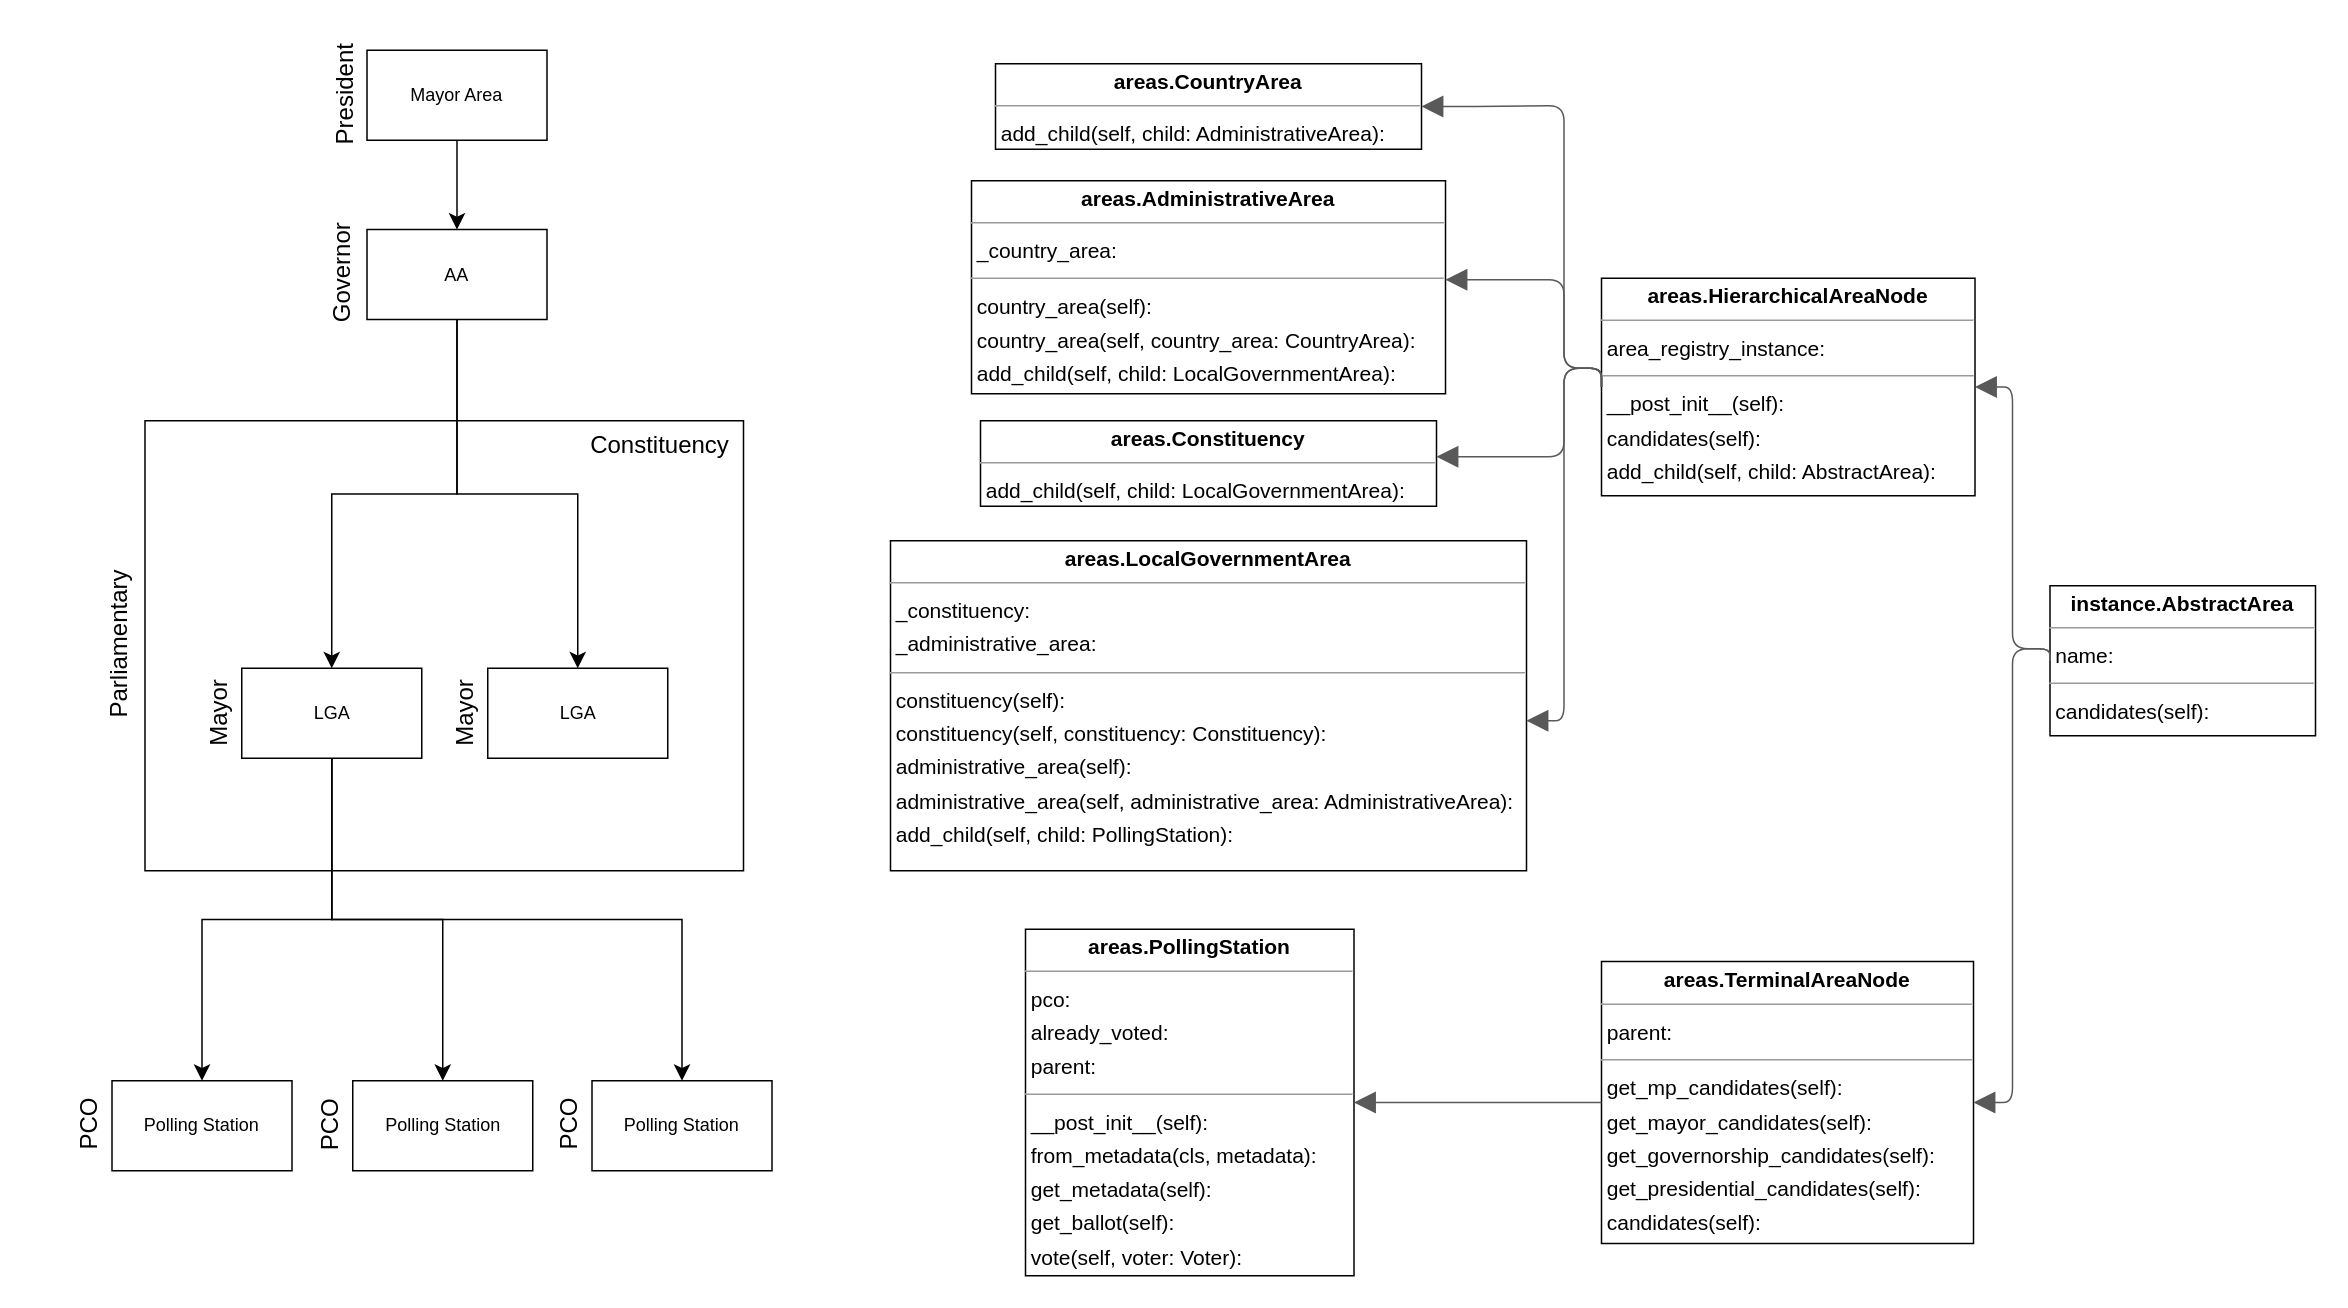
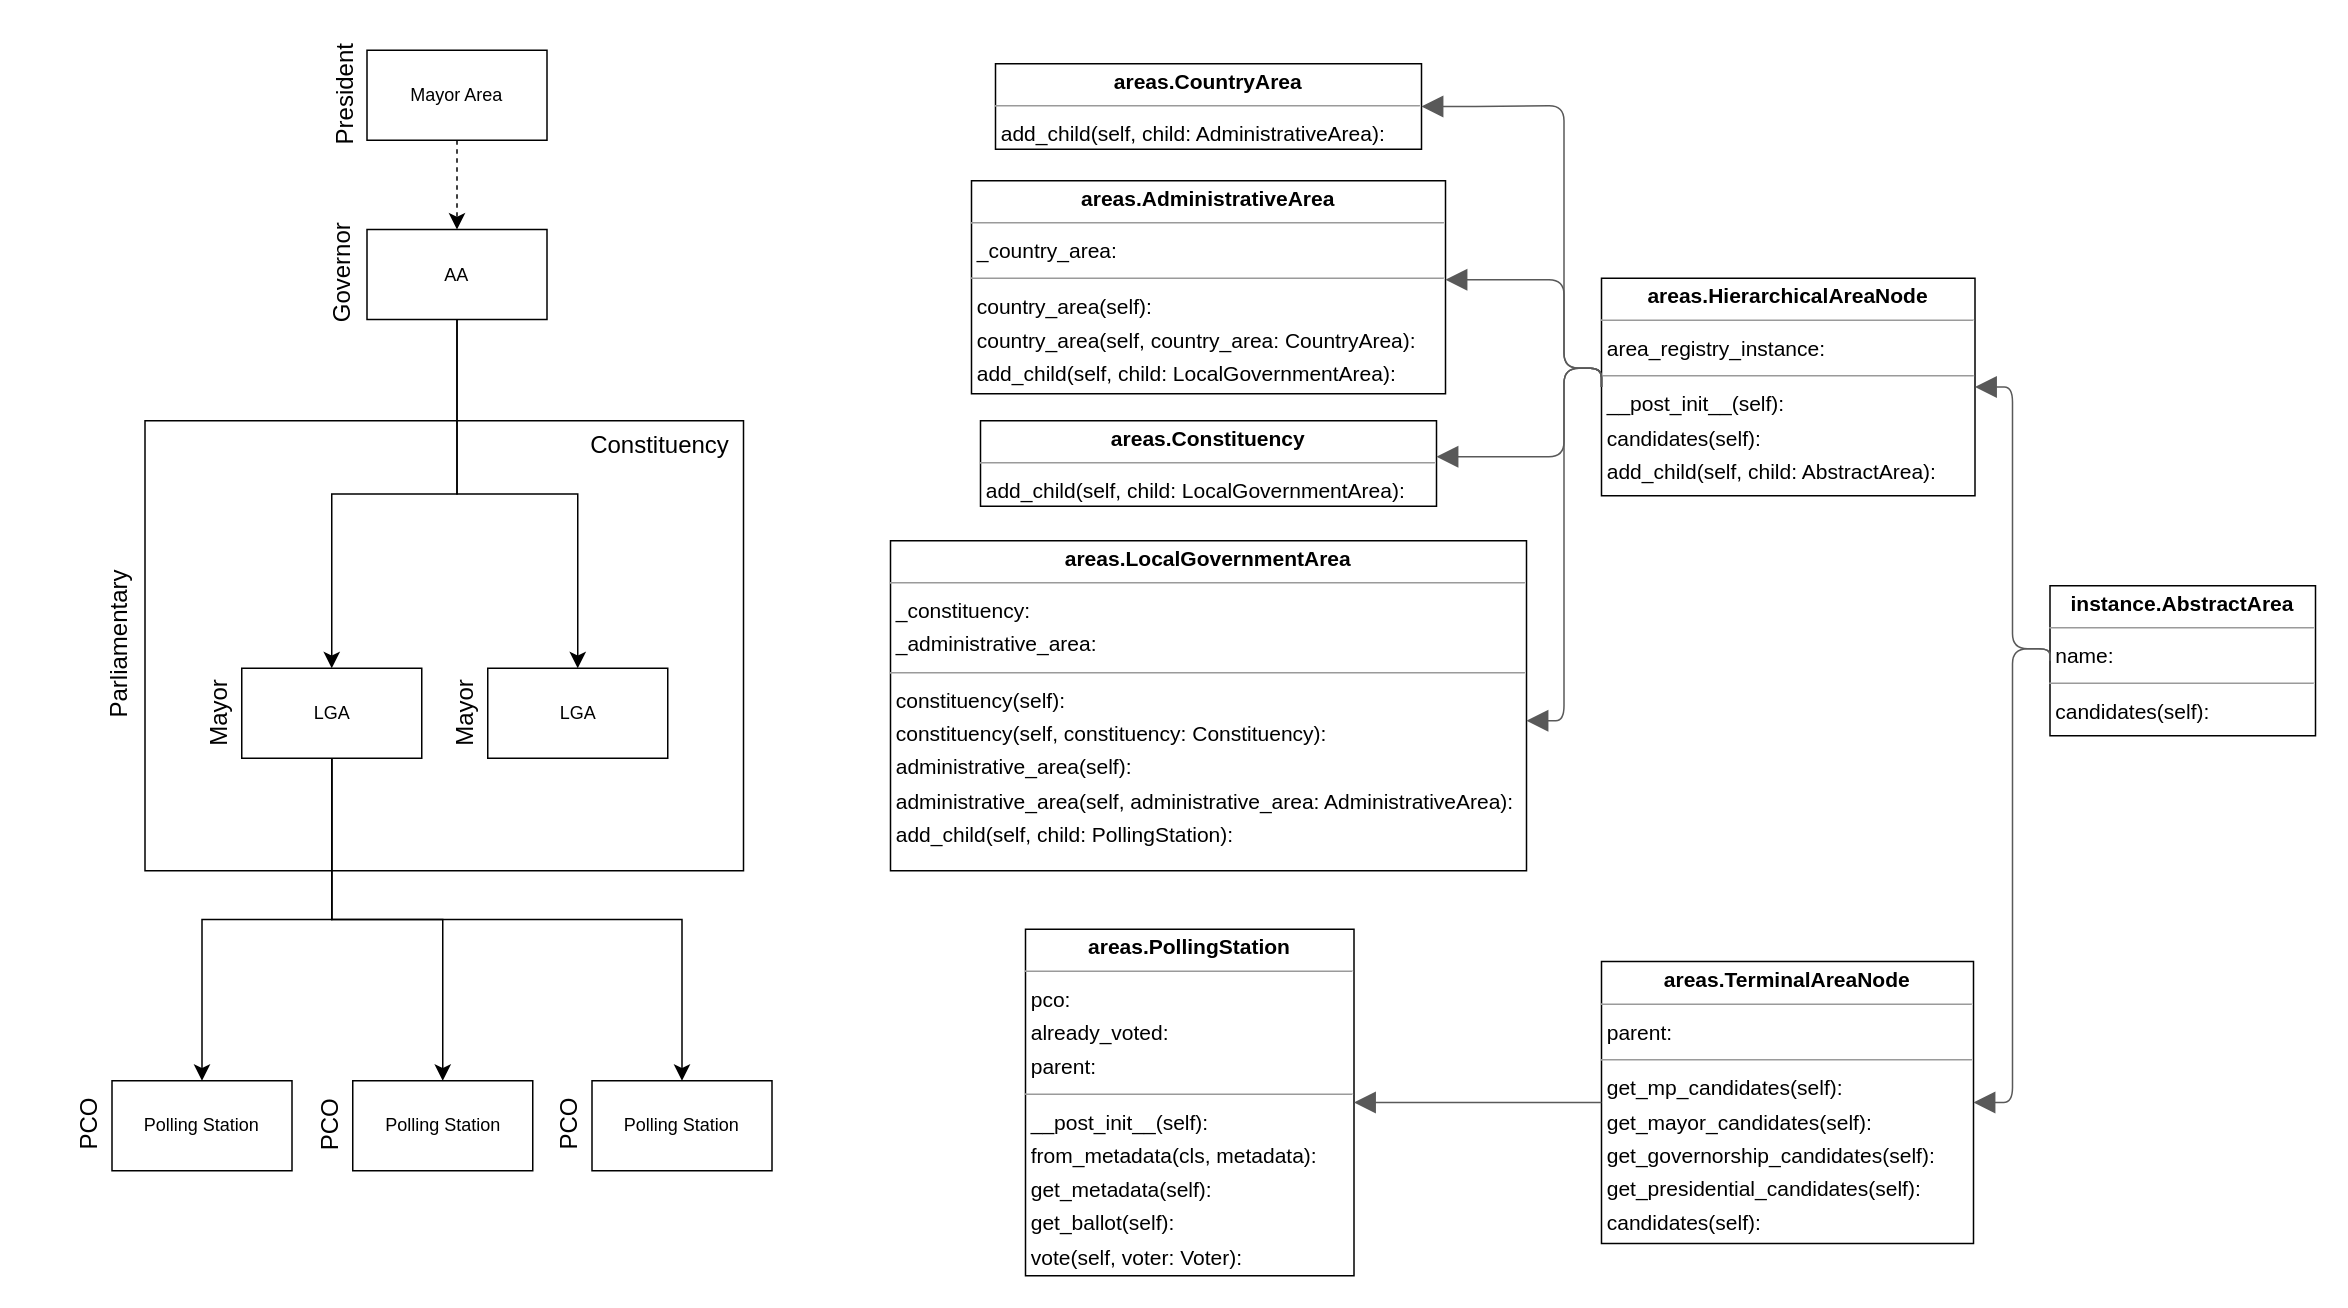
edge "Mayor Area" -> "AA": style solid -> dashed
